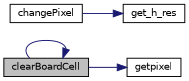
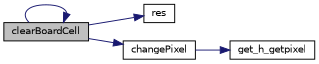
node "get_h_res": label "get_h_res" -> "get_h_getpixel"
edge "clearBoardCell" -> "changePixel": added
node "getpixel": label "getpixel" -> "res"
